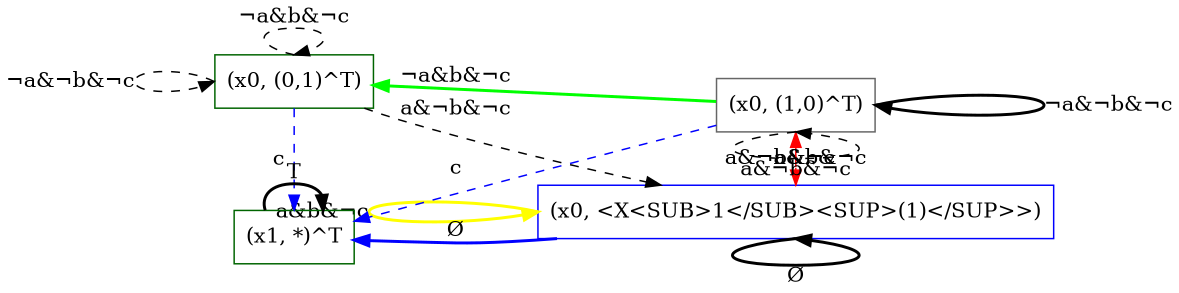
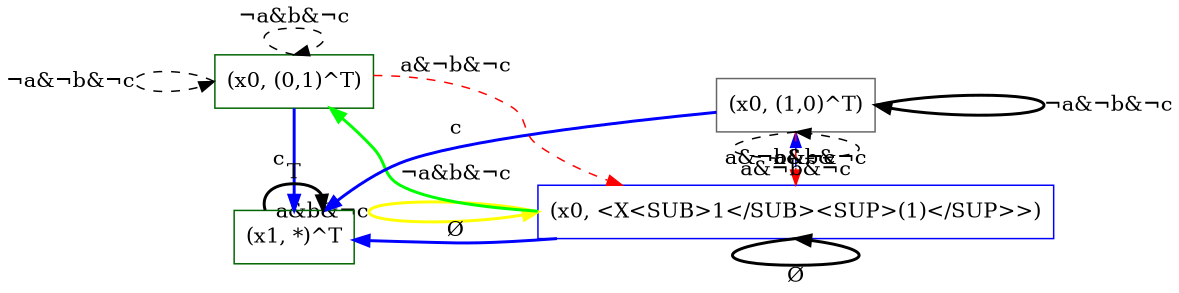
edge "(x0, (1,0)^T)" -> "(x0, (0,1)^T)": now "(x0, <X<SUB>1</SUB><SUP>(1)</SUP>>)" -> "(x0, (0,1)^T)"
edge "(x0, (0,1)^T)" -> "(x0, <X<SUB>1</SUB><SUP>(1)</SUP>>)": color black -> red
edge "(x0, (0,1)^T)" -> "(x1, *)^T": style dashed -> bold
edge "(x0, <X<SUB>1</SUB><SUP>(1)</SUP>>)" -> "(x0, (1,0)^T)": color red -> blue
edge "(x0, (1,0)^T)" -> "(x1, *)^T": style dashed -> bold
